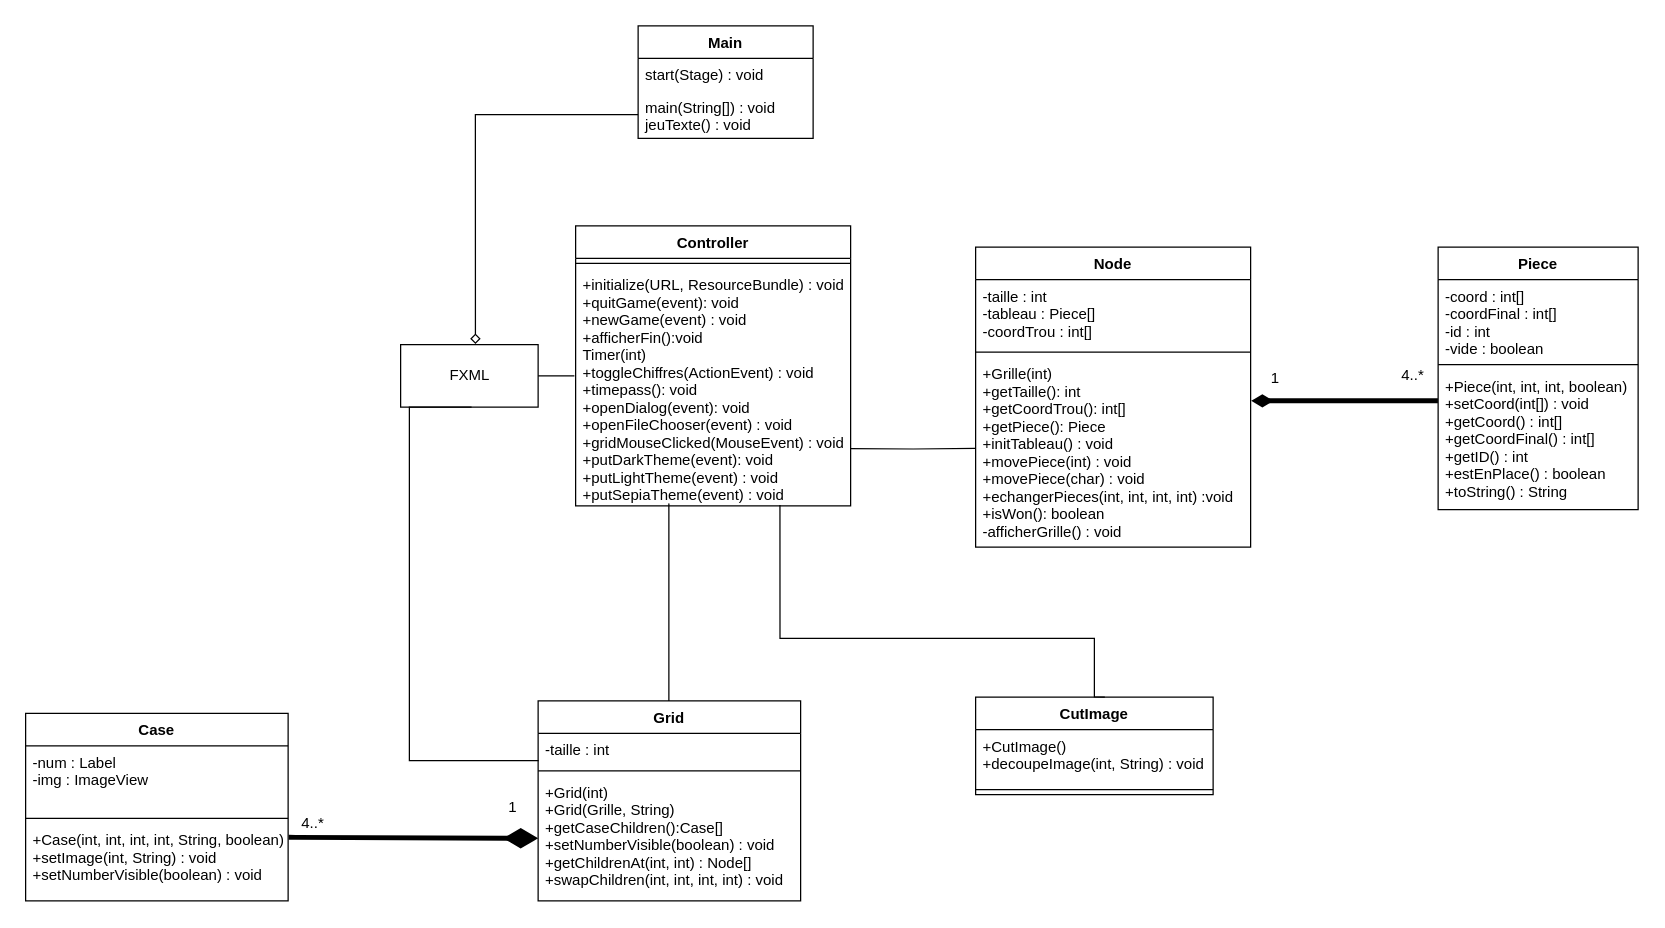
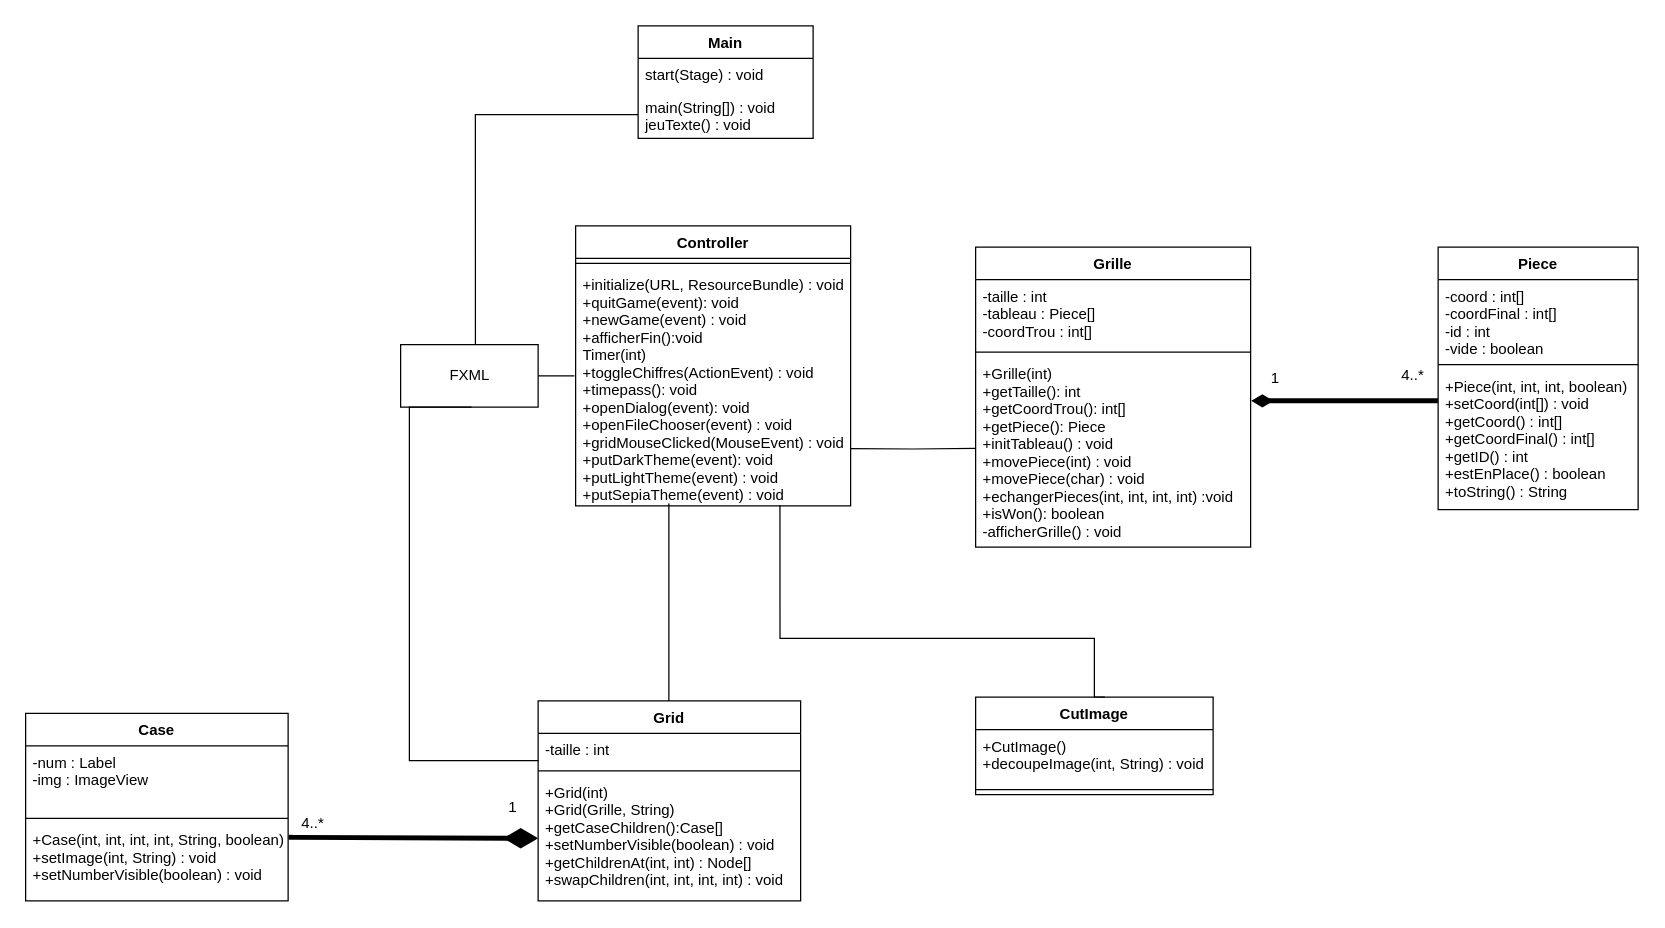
node "Node": label "Node" -> "Grille"
edge "main(String[]) : void jeuTexte() : void" -> "FXML": arrowhead diamond -> none
